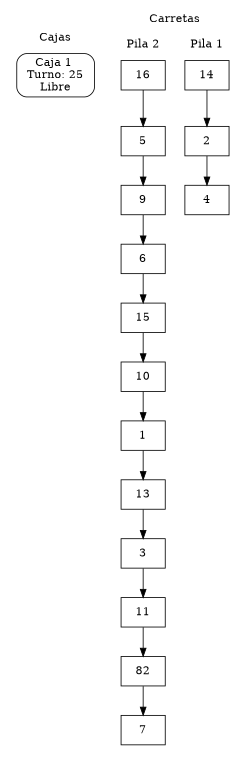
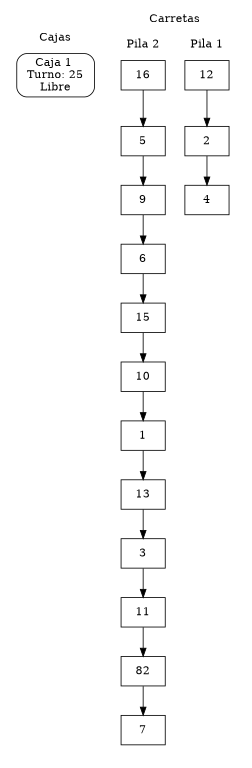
node "14": label "14" -> "12"
